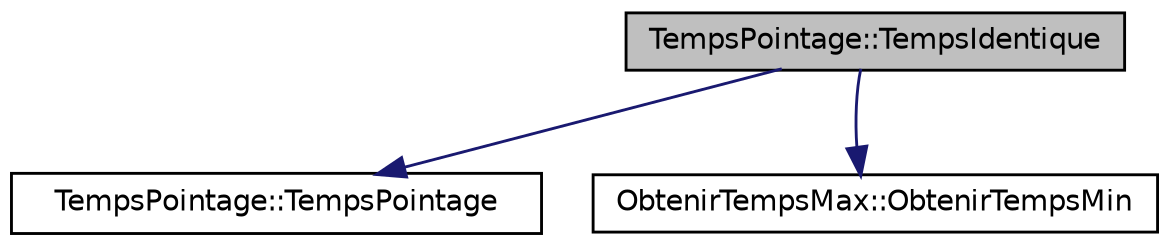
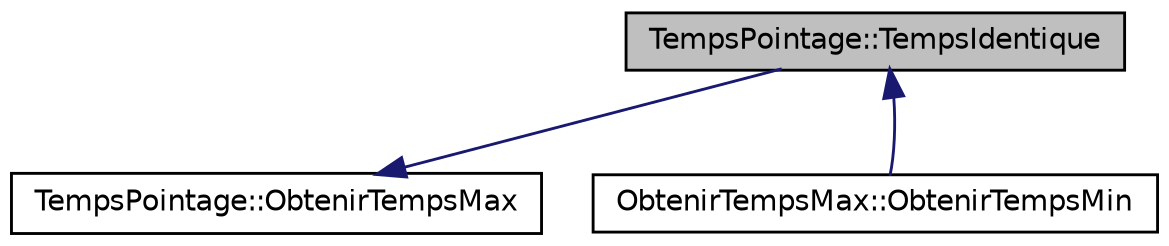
edge "TempsPointage::TempsIdentique" -> "ObtenirTempsMax::ObtenirTempsMin": reversed
node "TempsPointage::TempsPointage": label "TempsPointage::TempsPointage" -> "TempsPointage::ObtenirTempsMax"
